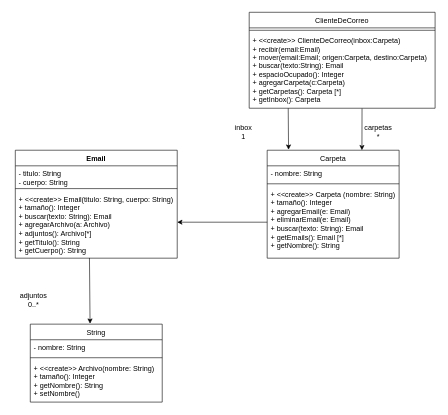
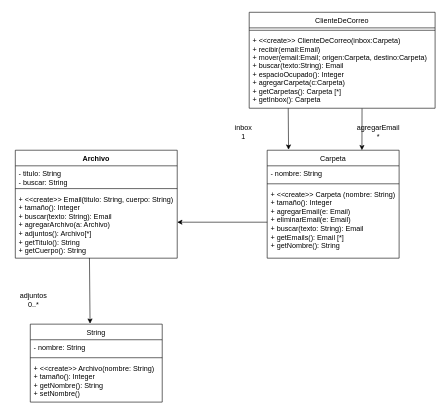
node "carpetas *": label "carpetas *" -> "agregarEmail *"
node "Email": label "Email" -> "Archivo"
node "- titulo: String - cuerpo: String": label "- titulo: String - cuerpo: String" -> "- titulo: String - buscar: String"
